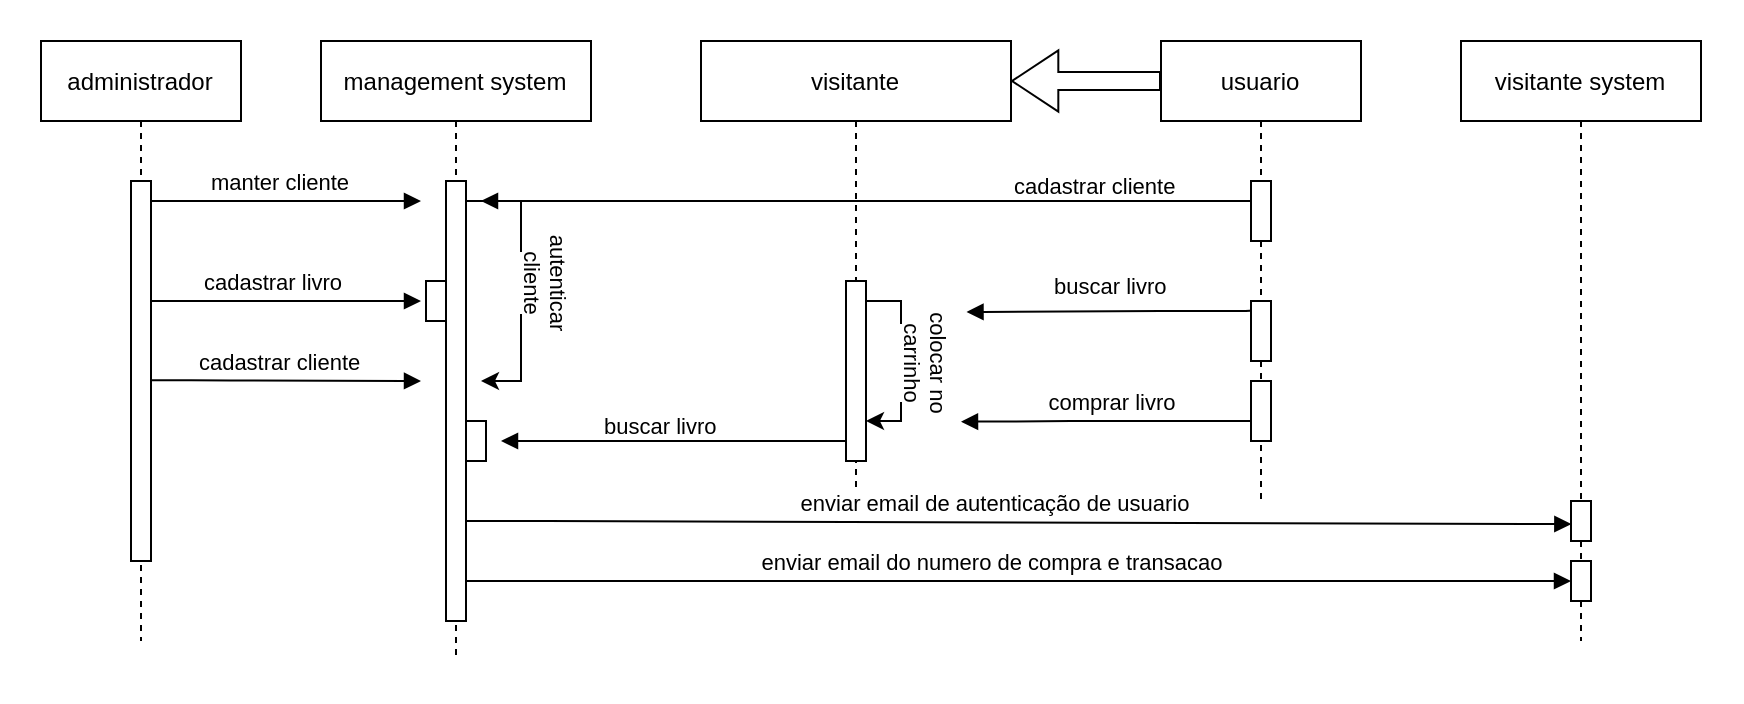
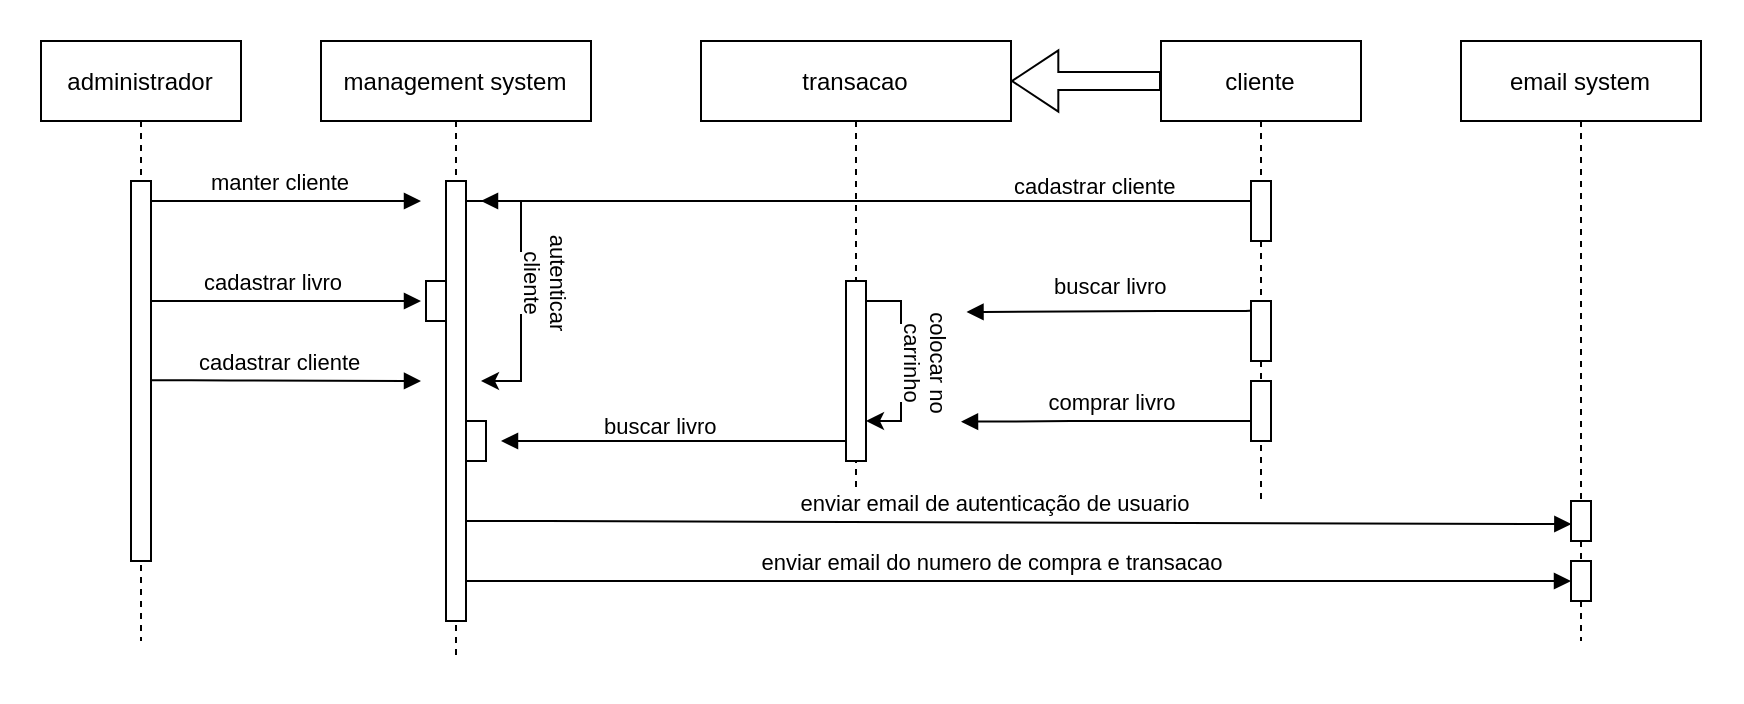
node "visitante": label "visitante" -> "transacao"
node "usuario": label "usuario" -> "cliente"
node "visitante system": label "visitante system" -> "email system"
